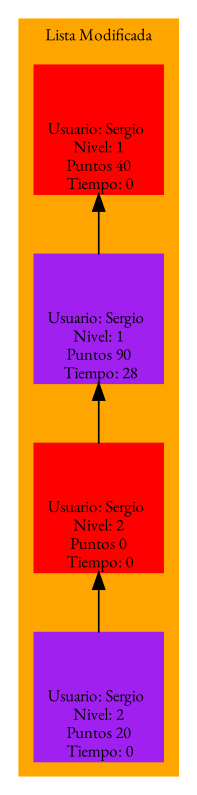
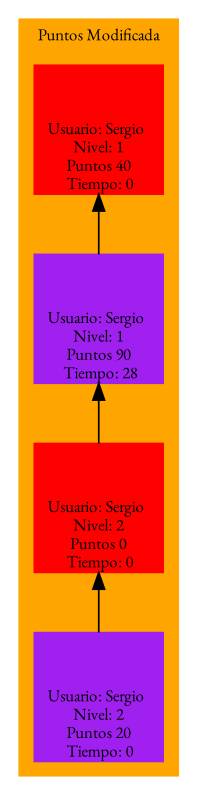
cluster "Lista Modificada": label "Lista Modificada" -> "Puntos Modificada"
